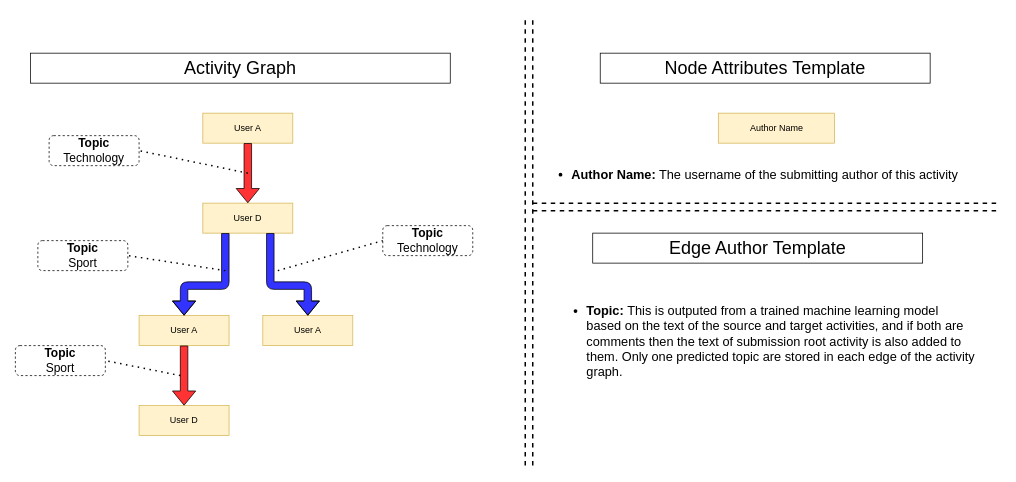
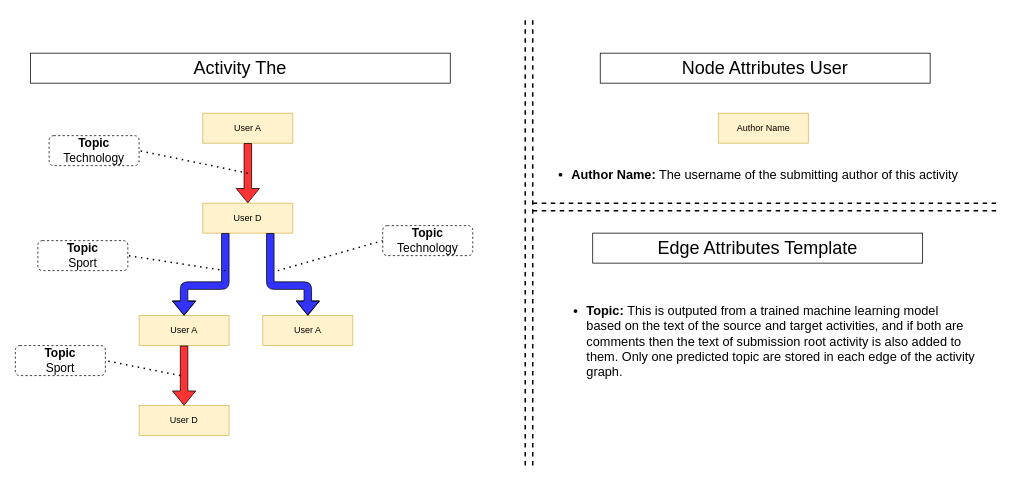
node "Activity Graph": label "Activity Graph" -> "Activity The"
node "Node Attributes Template": label "Node Attributes Template" -> "Node Attributes User"
node "Author Name": size 116x30 -> 90x30
node "Edge Author Template": label "Edge Author Template" -> "Edge Attributes Template"
